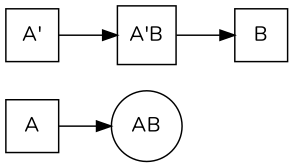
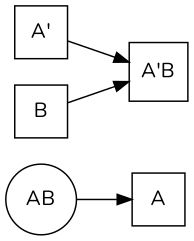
edge "A'B" -> "B": reversed
edge "A" -> "AB": reversed
